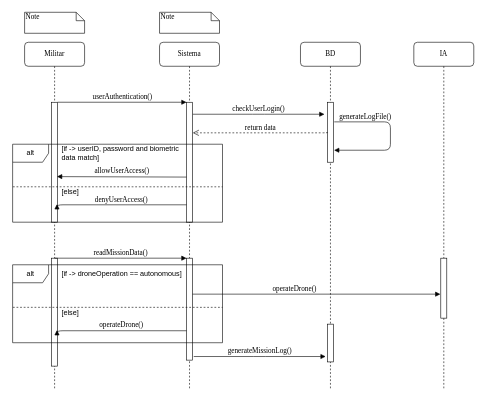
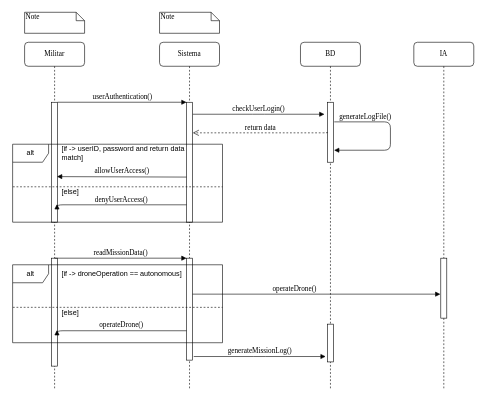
node "[if -> userID, password and biometric data match]": label "[if -> userID, password and biometric data match]" -> "[if -> userID, password and return data match]"
